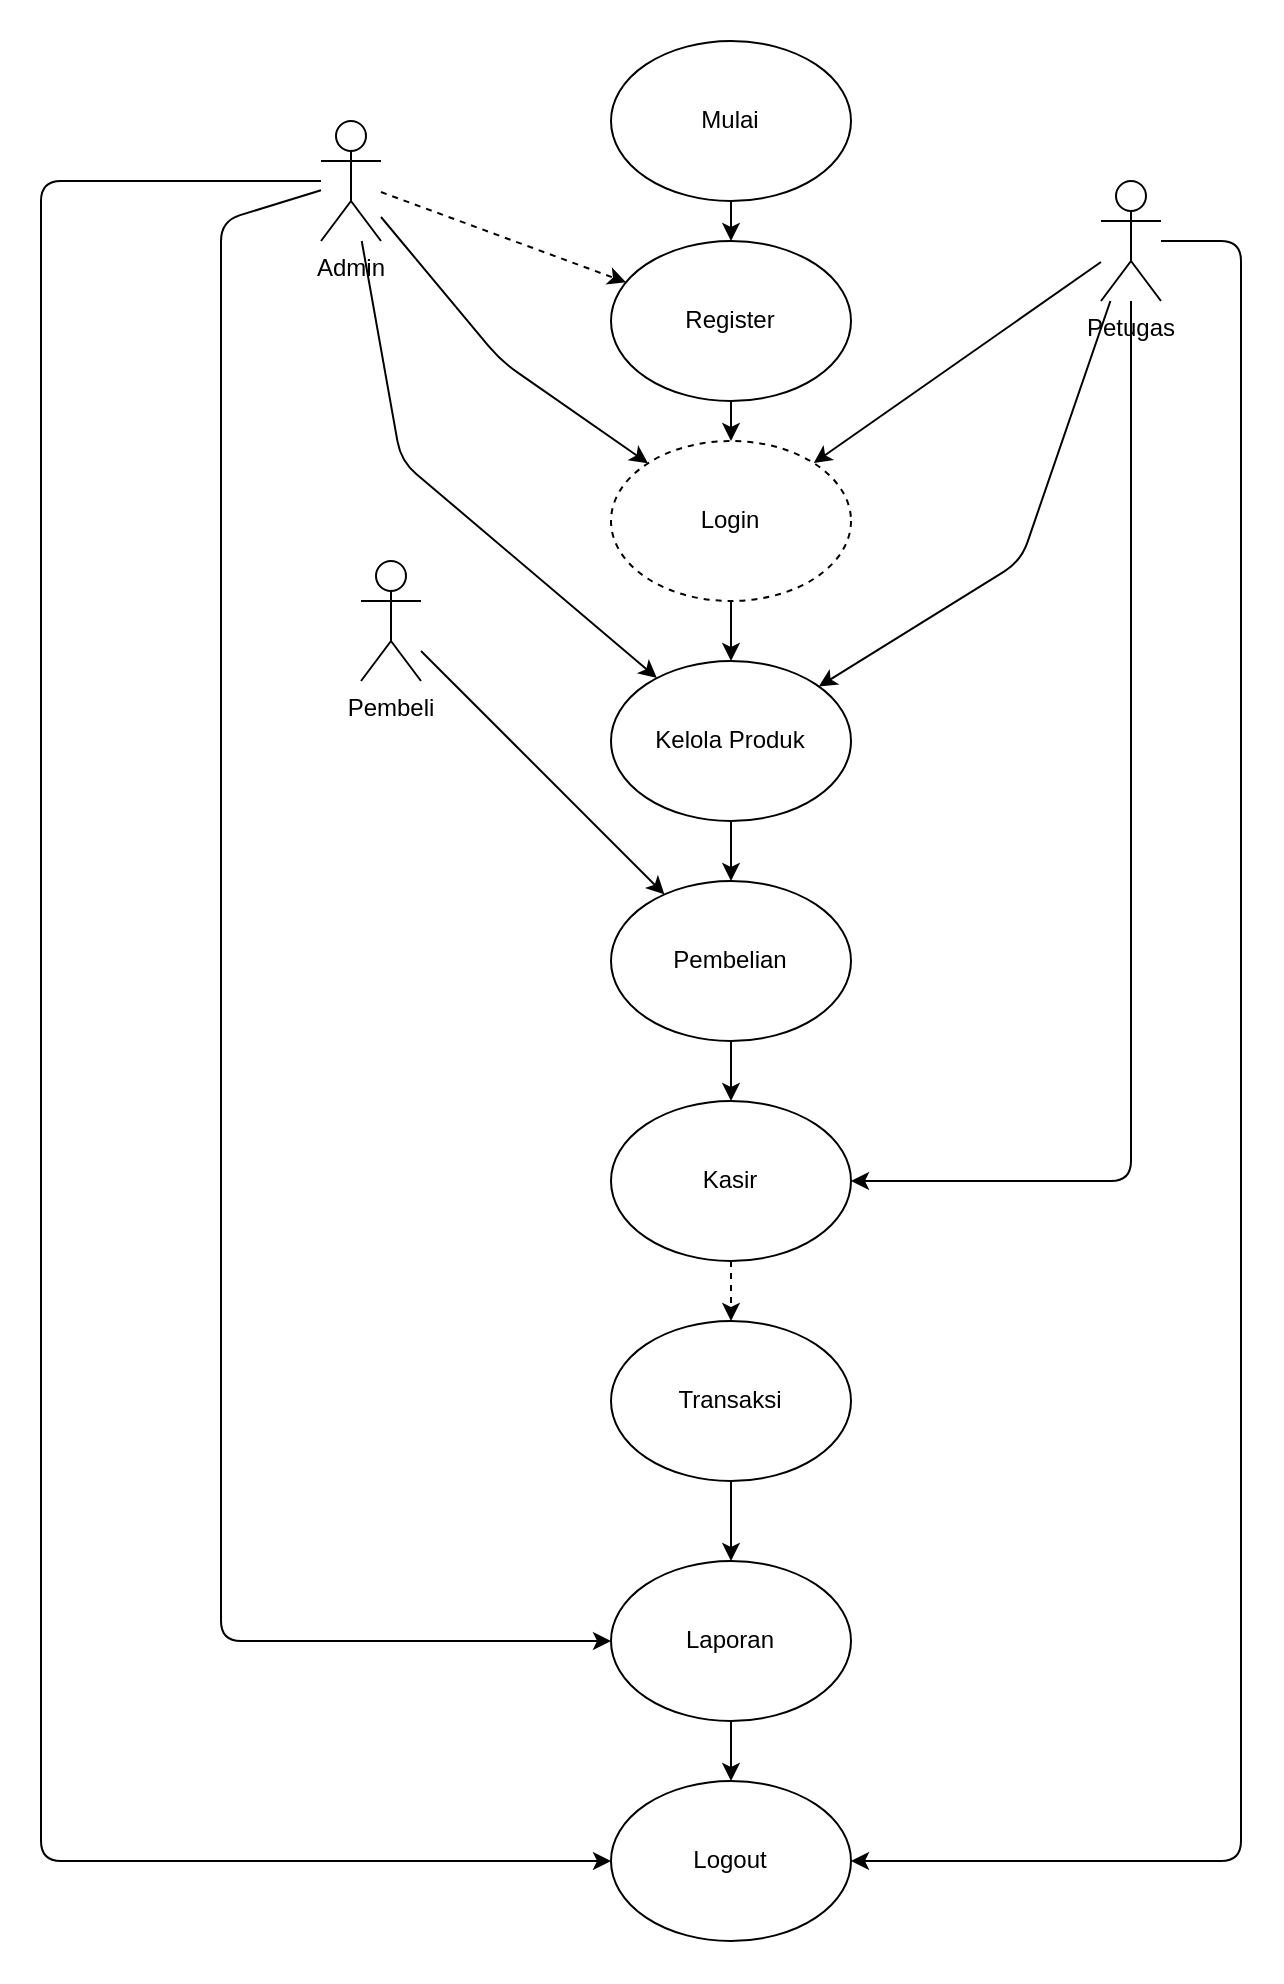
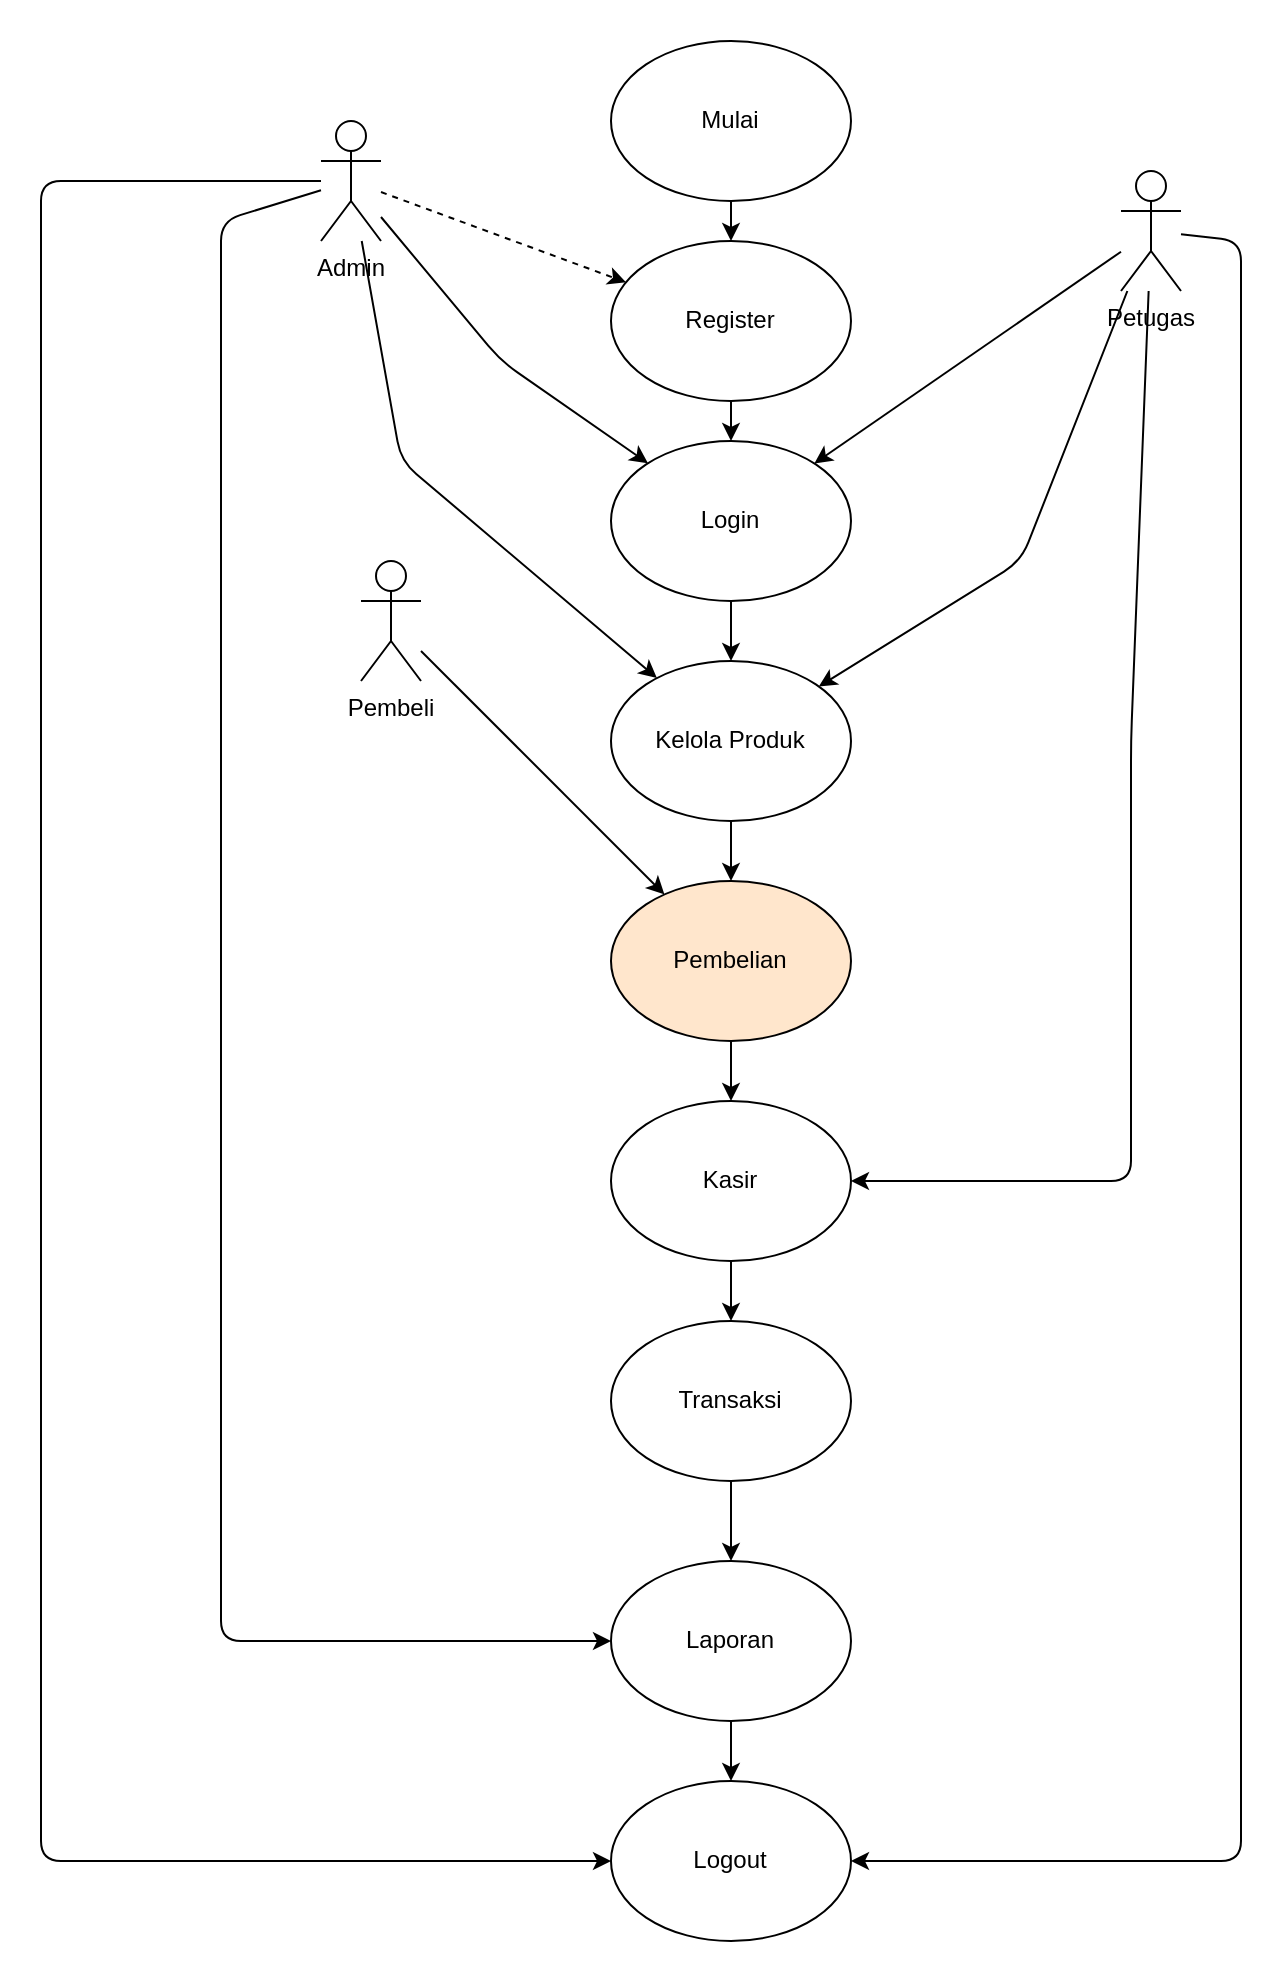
node "Petugas": moved (1131, 241) -> (1151, 231)
node "Login": style dashed -> solid
node "Pembelian": fillcolor #ffffff -> #ffe6cc
edge "Kasir" -> "Transaksi": style dashed -> solid
